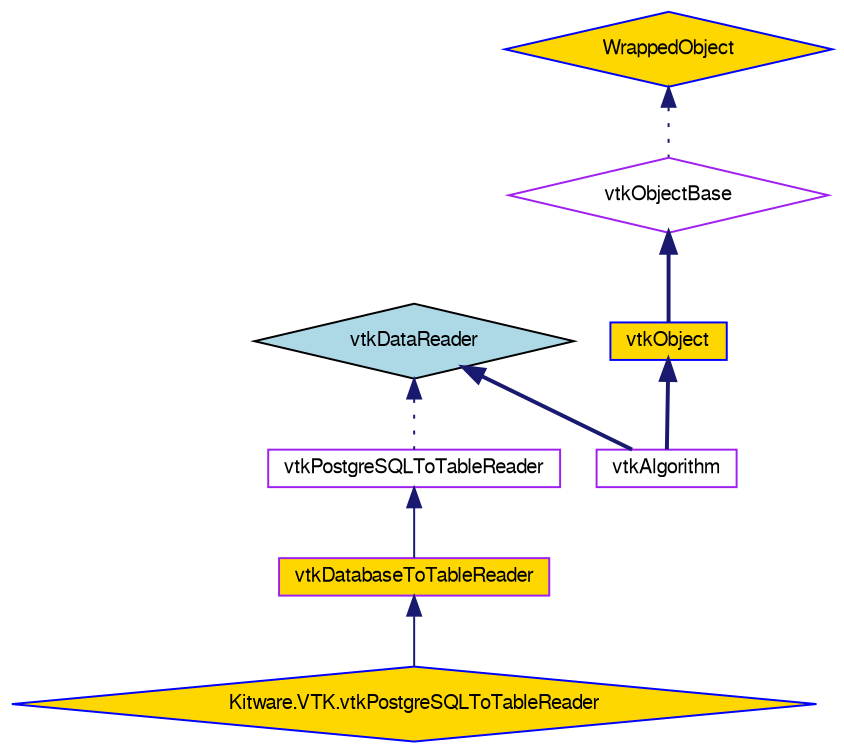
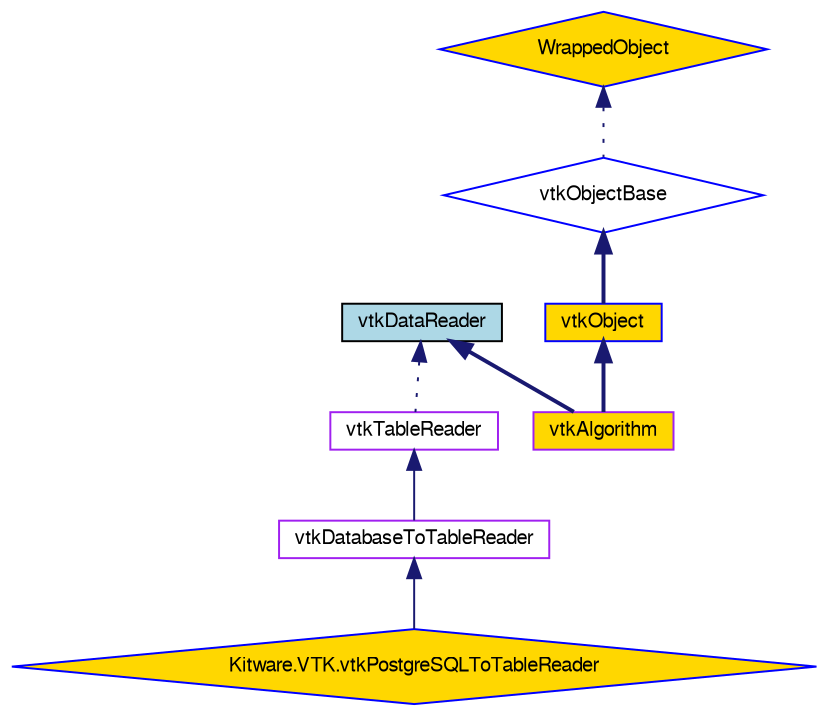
node "vtkObjectBase": color purple -> blue
node "vtkDataReader": shape diamond -> box
node "vtkPostgreSQLToTableReader": label "vtkPostgreSQLToTableReader" -> "vtkTableReader"
node "vtkAlgorithm": fillcolor white -> gold
node "vtkDatabaseToTableReader": fillcolor gold -> white
